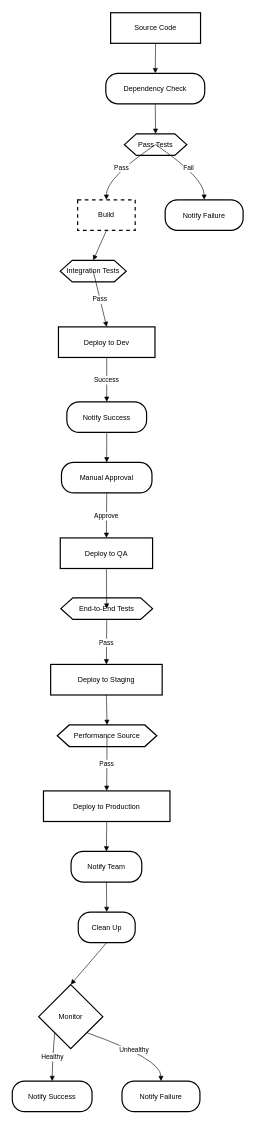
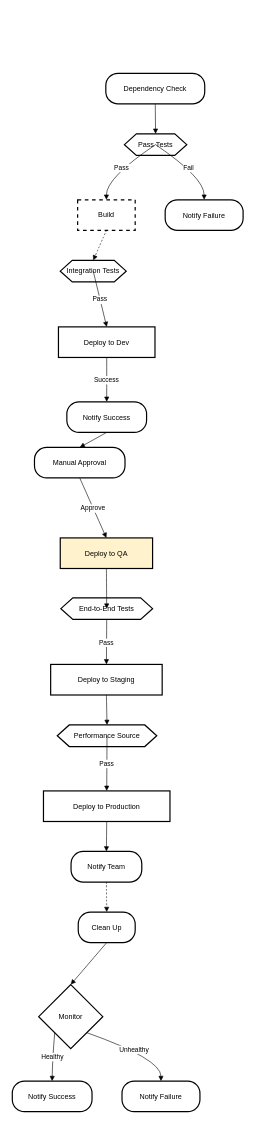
node "Source Code": removed
edge "Source Code" -> "Dependency Check": removed
edge "Build" -> "Integration Tests": style solid -> dashed
node "Manual Approval": moved (107, 478) -> (80, 463)
node "Deploy to QA": fillcolor #ffffff -> #fff2cc
edge "Notify Team" -> "Clean Up": style solid -> dashed
